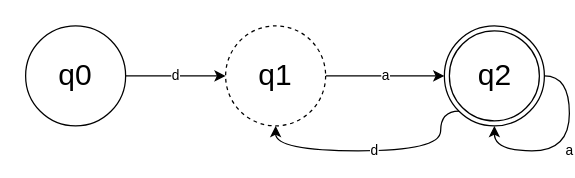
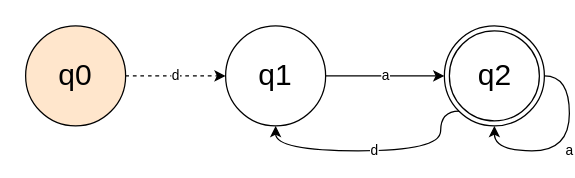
node "q0": fillcolor #ffffff -> #ffe6cc
edge "q0" -> "q1": style solid -> dashed
node "q1": style dashed -> solid
